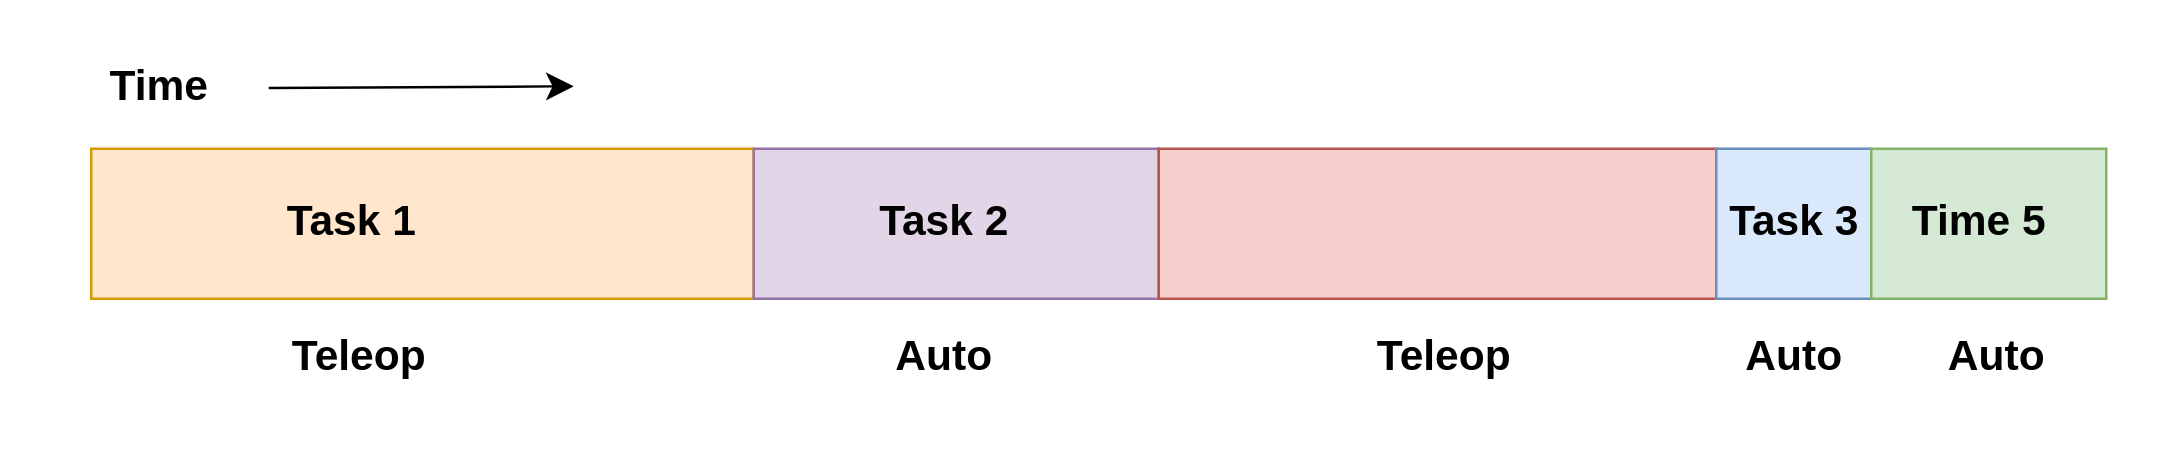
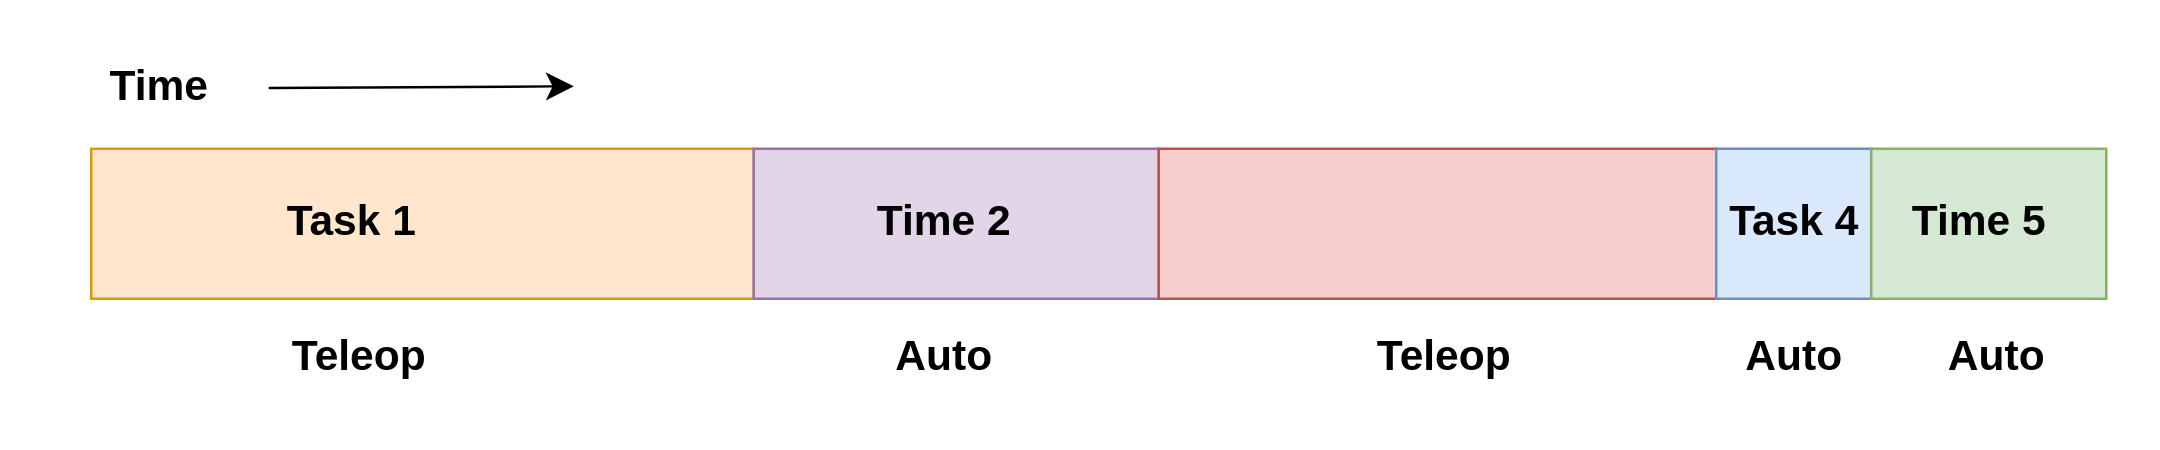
node "Task 2": label "Task 2" -> "Time 2"
node "Task 3": label "Task 3" -> "Task 4"
